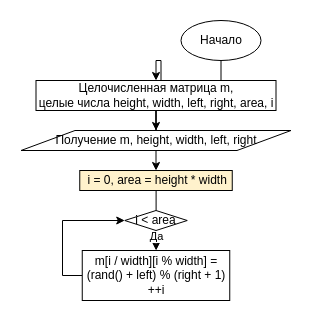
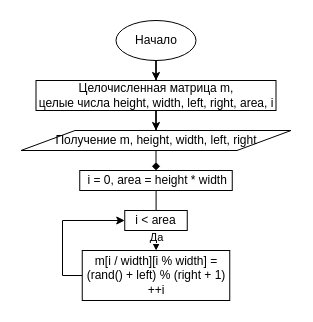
node "Начало": moved (221, 41) -> (156, 41)
edge "Получение m, height, width, left, right" -> "i = 0, area = height * width": arrowhead classic -> diamond
node "i = 0, area = height * width": fillcolor #fff2cc -> #ffffff
node "i < area": shape diamond -> rectangle
